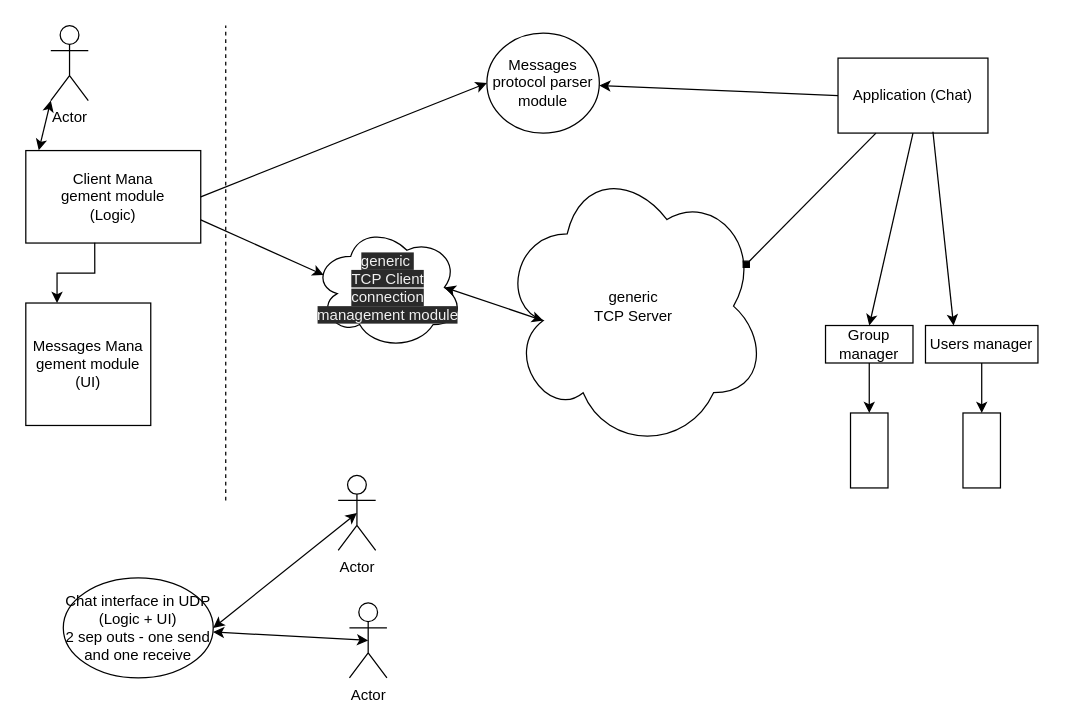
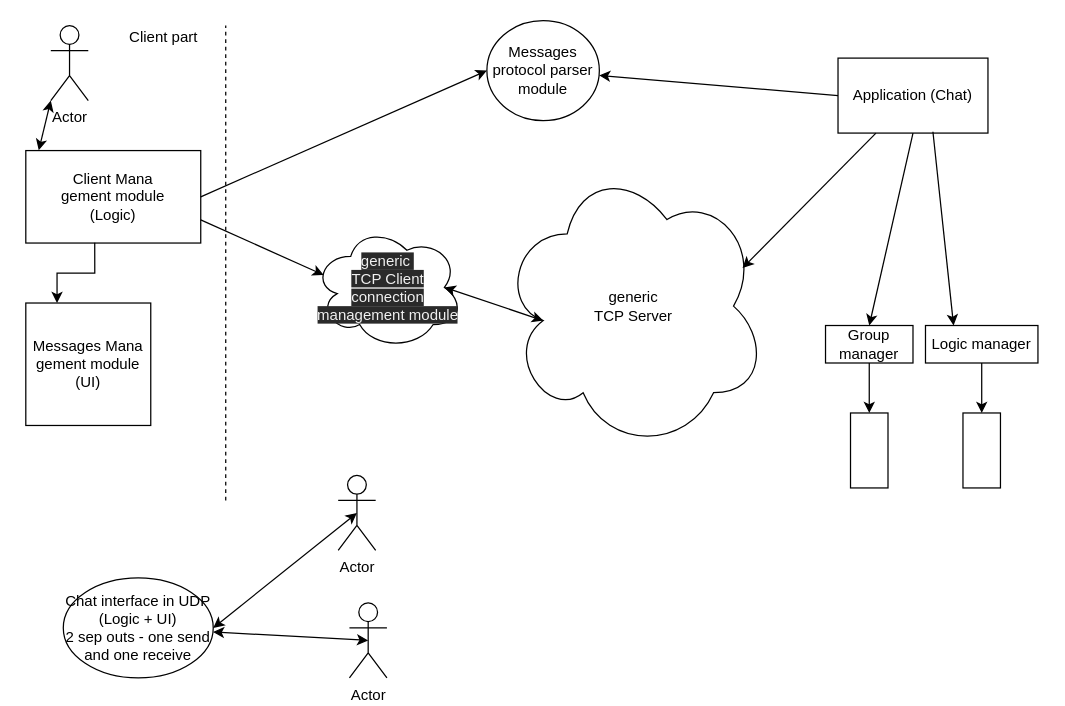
node "Client part": added
node "Messages protocol parser module": moved (543, 83) -> (543, 71)
edge "Application (Chat)" -> "generic TCP Server": arrowhead diamond -> classic
node "Users manager": label "Users manager" -> "Logic manager"
